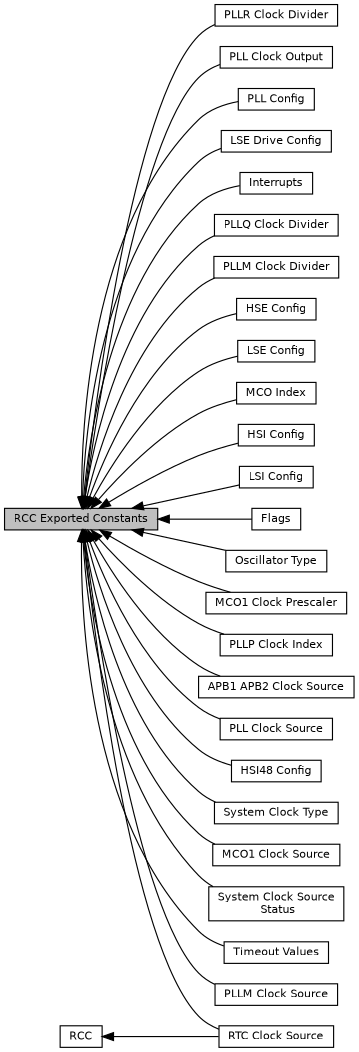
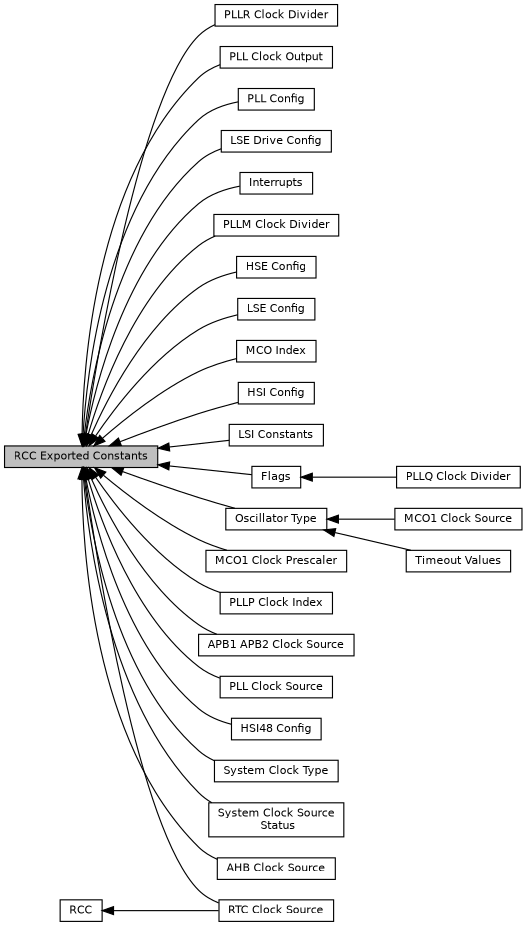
edge "PLLQ Clock Divider" -> "RCC Exported Constants": now "PLLQ Clock Divider" -> "Flags"
node "LSI Config": label "LSI Config" -> "LSI Constants"
edge "MCO1 Clock Source" -> "RCC Exported Constants": now "MCO1 Clock Source" -> "Oscillator Type"
edge "Timeout Values" -> "RCC Exported Constants": now "Timeout Values" -> "Oscillator Type"
node "PLLM Clock Source": label "PLLM Clock Source" -> "AHB Clock Source"
